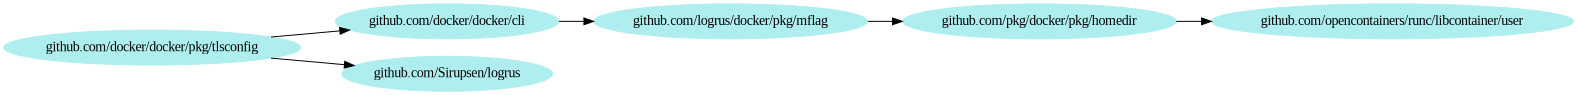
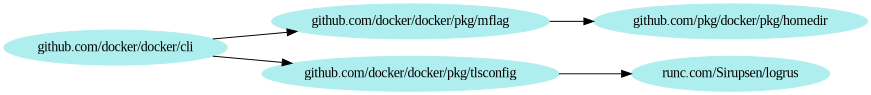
node "github.com/logrus/docker/pkg/mflag": label "github.com/logrus/docker/pkg/mflag" -> "github.com/docker/docker/pkg/mflag"
node "github.com/opencontainers/runc/libcontainer/user": removed
edge "github.com/docker/docker/pkg/tlsconfig" -> "github.com/docker/docker/cli": reversed
node "github.com/Sirupsen/logrus": label "github.com/Sirupsen/logrus" -> "runc.com/Sirupsen/logrus"
